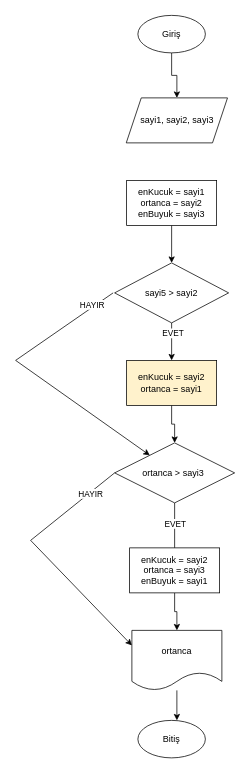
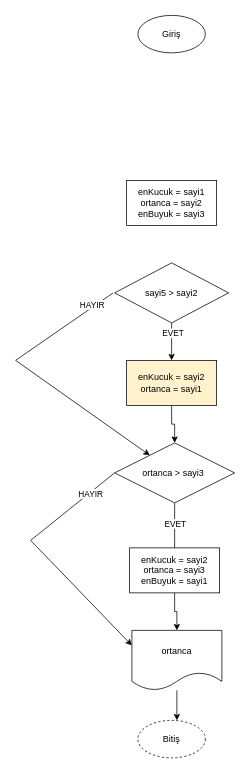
edge "Giriş" -> "sayi1, sayi2, sayi3": removed
node "sayi1, sayi2, sayi3": removed
edge "enKucuk = sayi1 ortanca = sayi2 enBuyuk = sayi3" -> "sayi5 > sayi2": removed
node "Bitiş": style solid -> dashed
